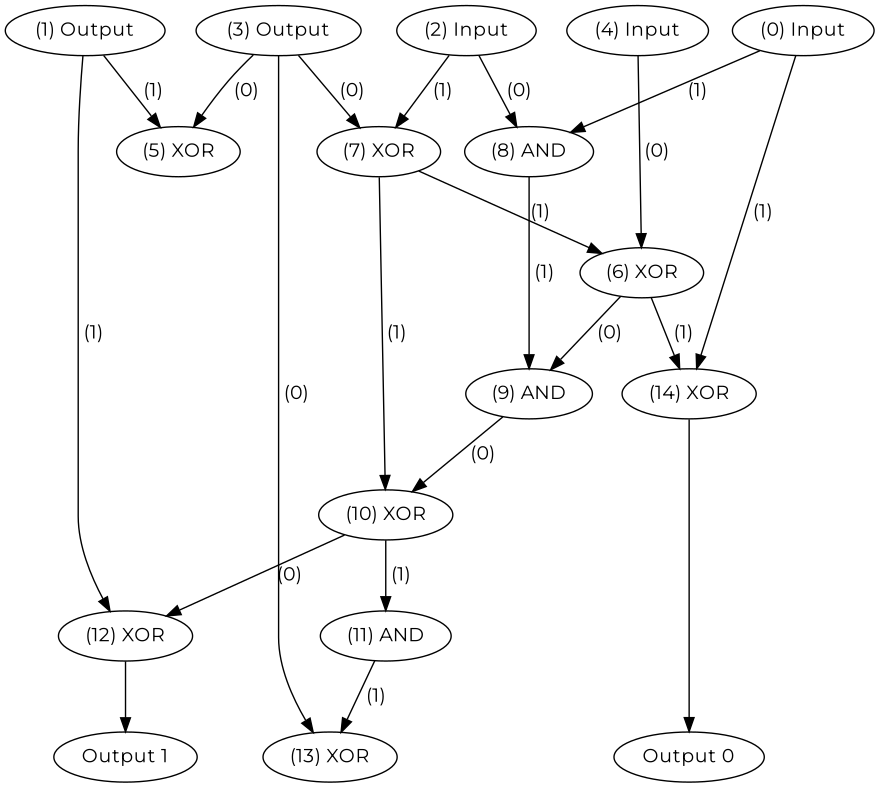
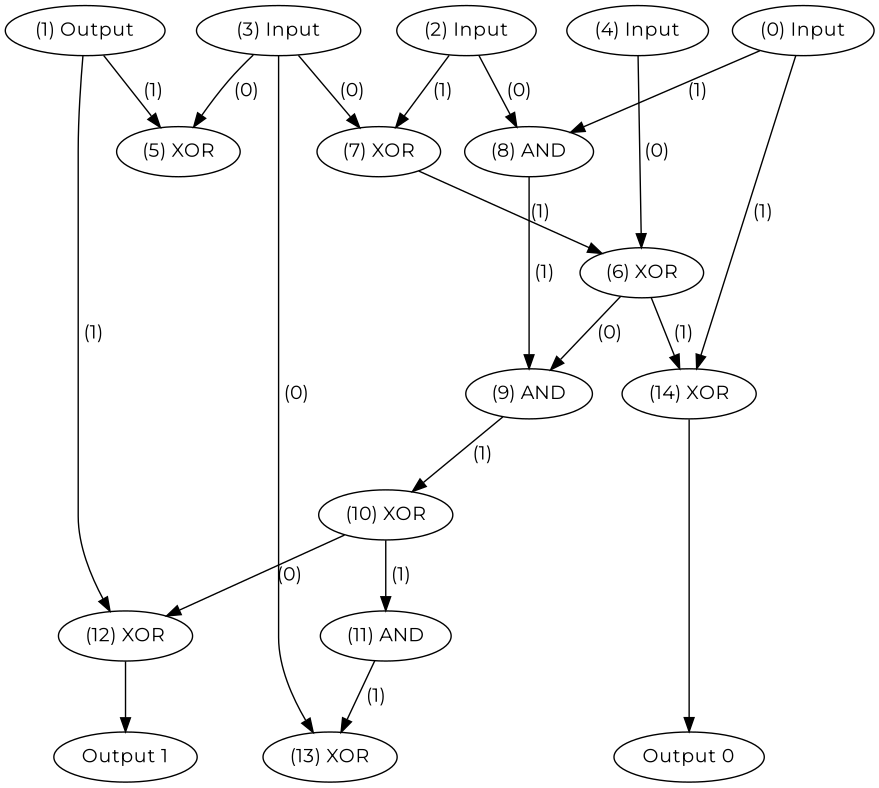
node "(3) Output": label "(3) Output" -> "(3) Input"
edge "(7) XOR" -> "(10) XOR": removed, label "(1)"
edge "(9) AND" -> "(10) XOR": label " (0)" -> " (1)"
